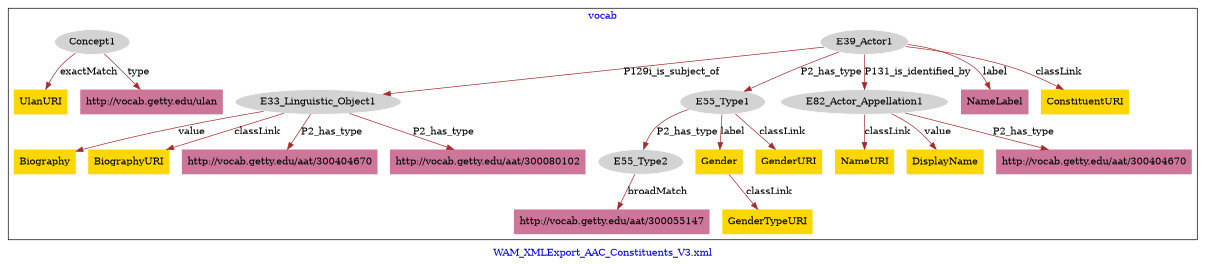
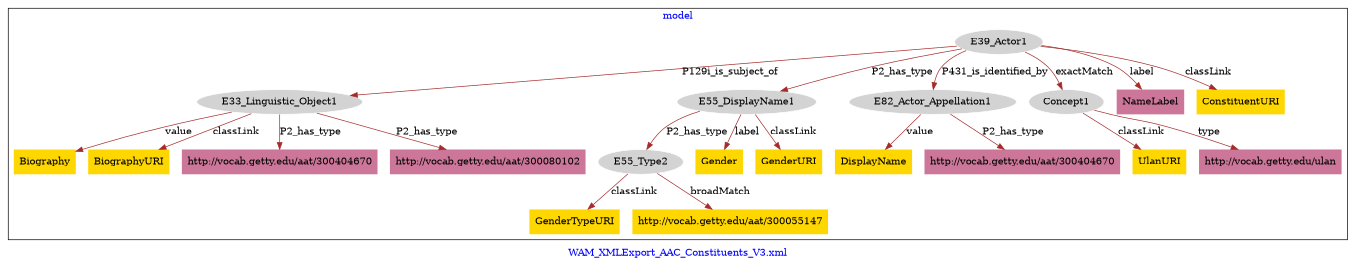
cluster "vocab": label "vocab" -> "model"
edge "E39_Actor1" -> "Concept1": added, label "exactMatch"
edge "Concept1" -> "UlanURI": label "exactMatch" -> "classLink"
edge "E39_Actor1" -> "E82_Actor_Appellation1": label "P131_is_identified_by" -> "P431_is_identified_by"
node "E55_Type1": label "E55_Type1" -> "E55_DisplayName1"
node "NameURI": removed
edge "Gender" -> "GenderTypeURI": now "E55_Type2" -> "GenderTypeURI"
node "http://vocab.getty.edu/aat/300055147": fillcolor #cc7799 -> gold
